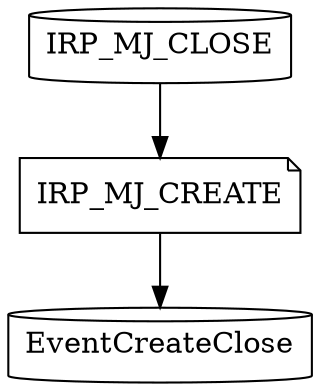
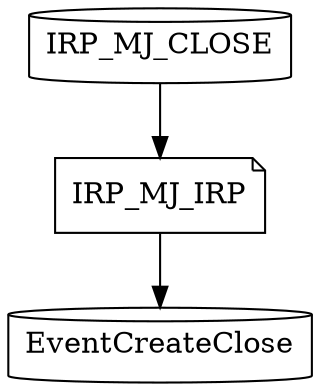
node "IRP_MJ_CREATE": label "IRP_MJ_CREATE" -> "IRP_MJ_IRP"
